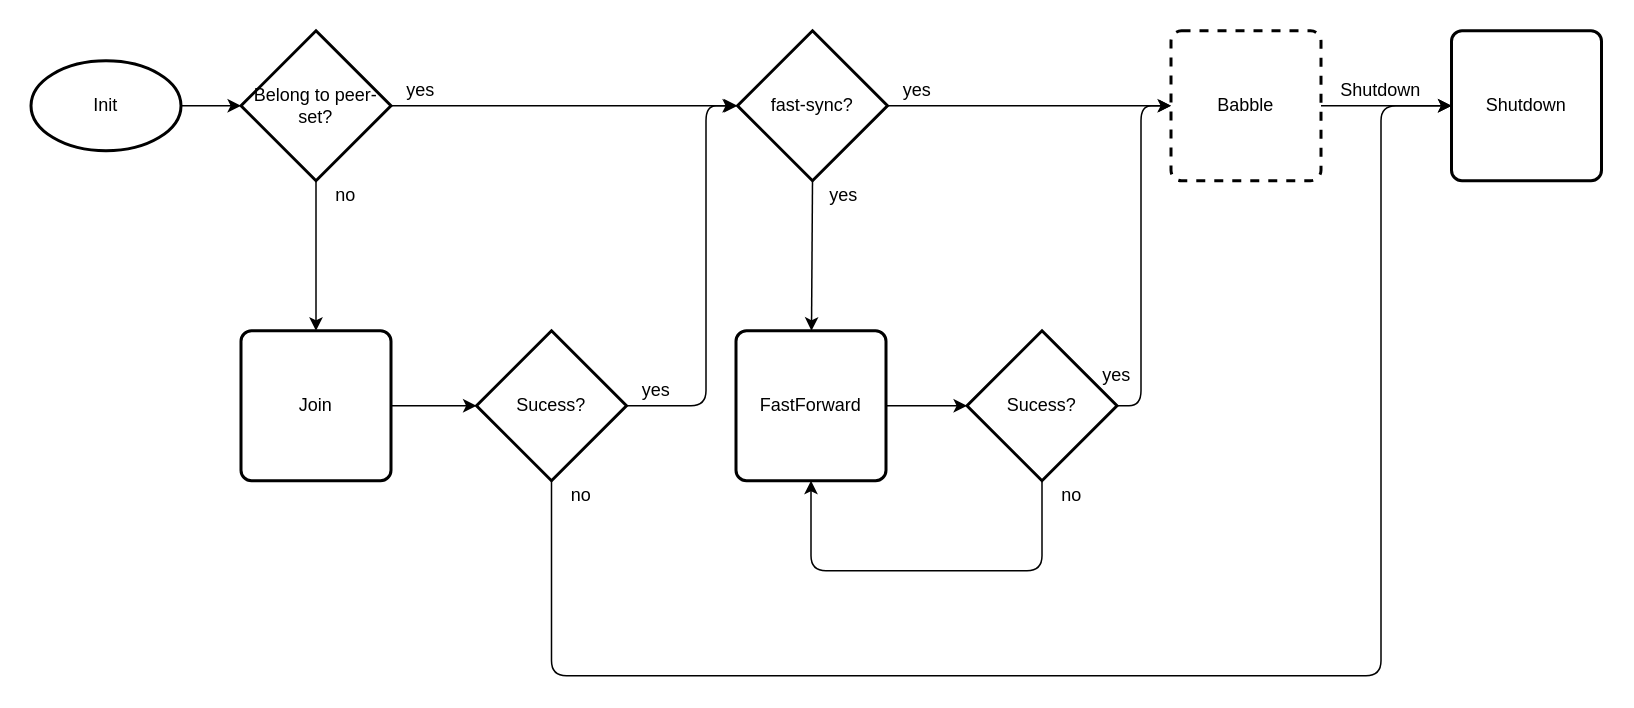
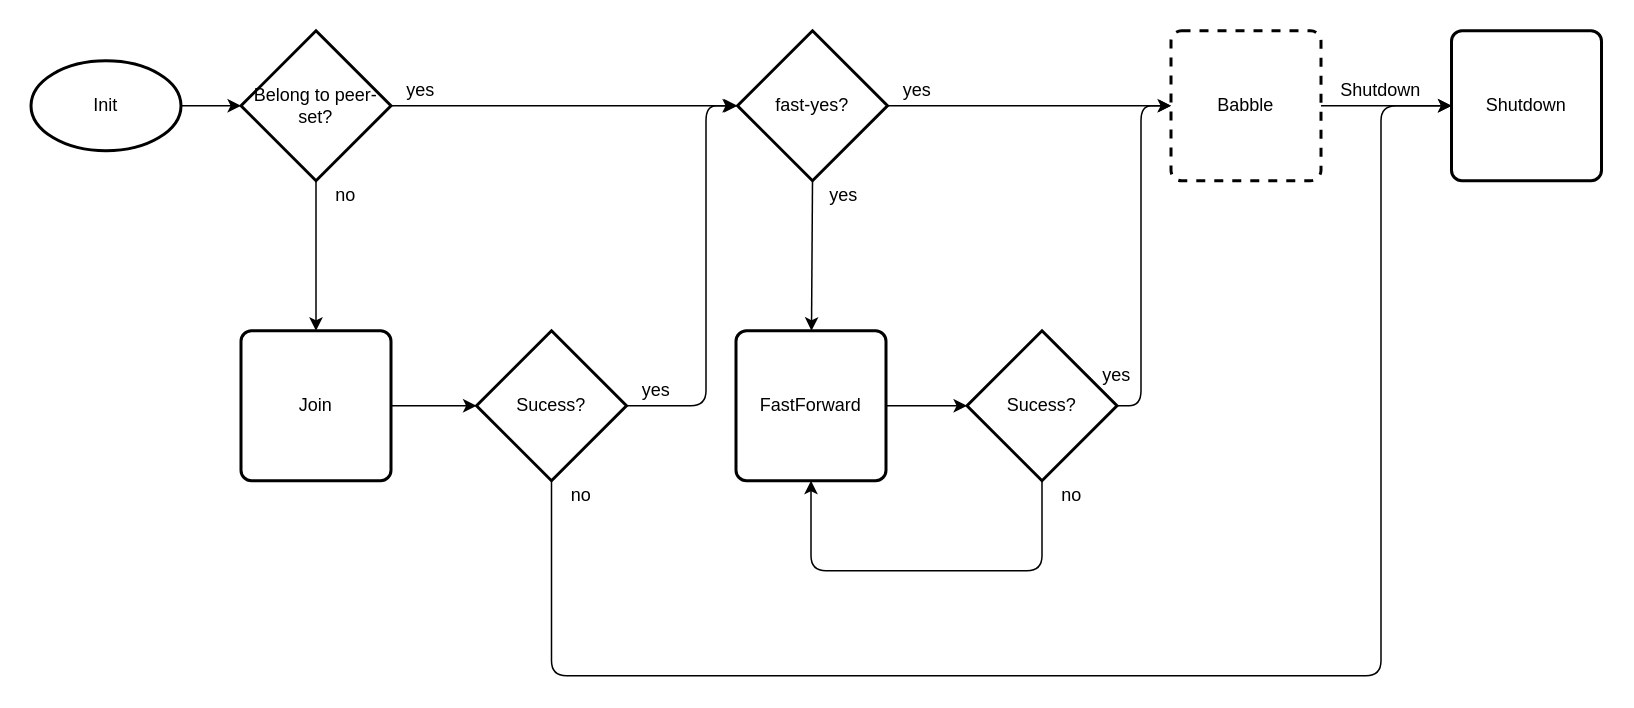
node "fast-sync?": label "fast-sync?" -> "fast-yes?"
